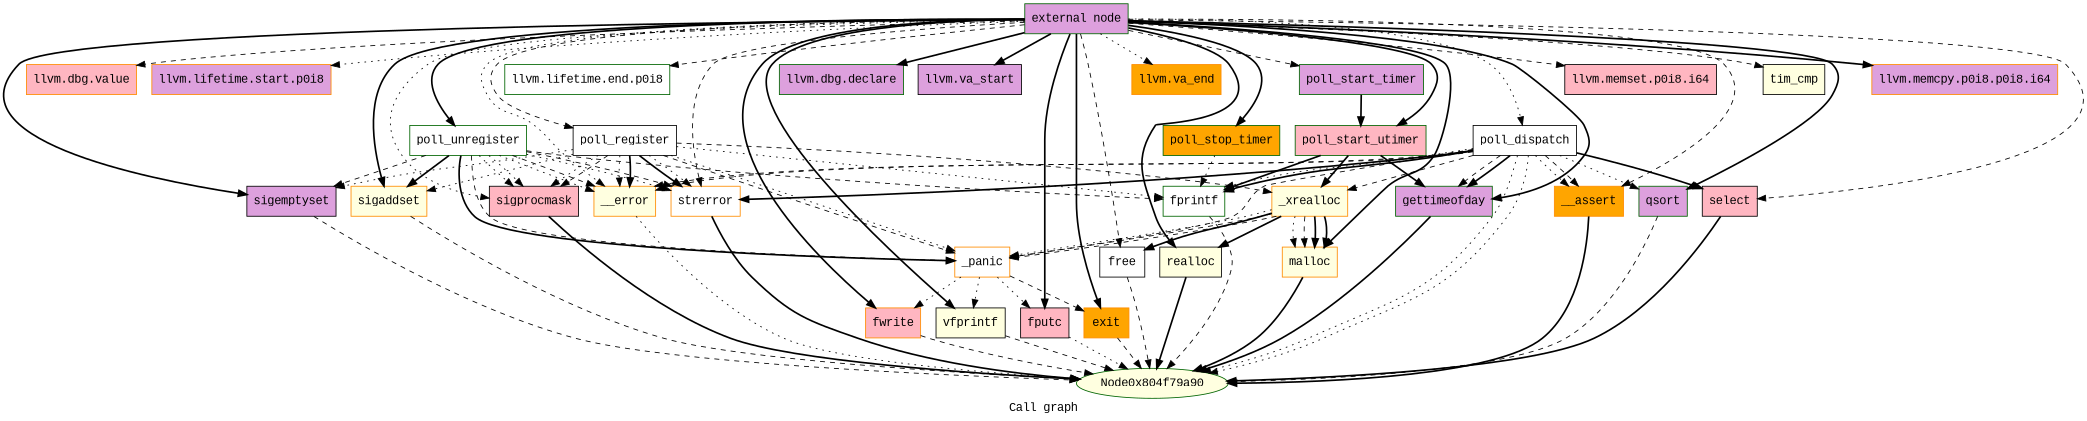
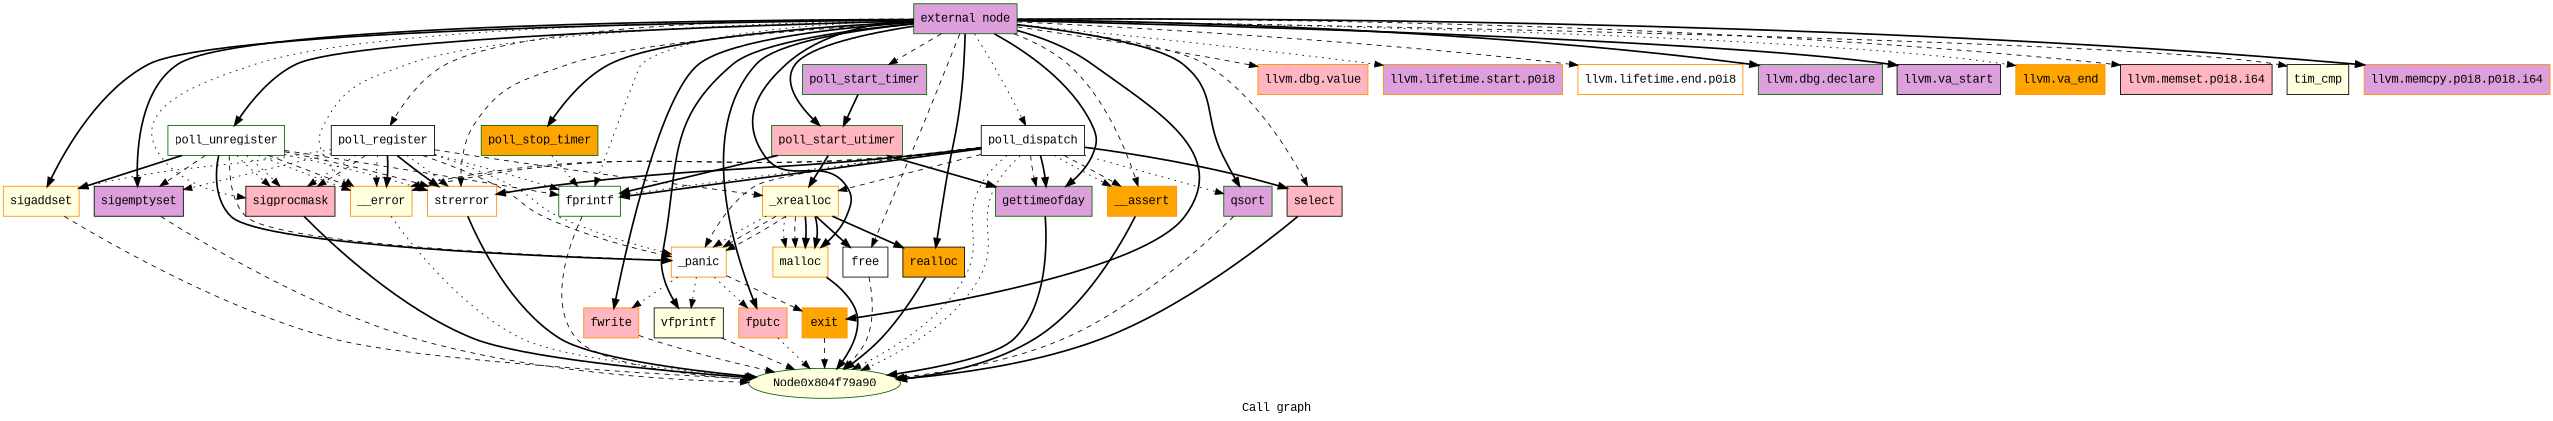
edge "external node" -> "fprintf": added
node "llvm.lifetime.end.p0i8": color darkgreen -> darkorange
node "realloc": fillcolor lightyellow -> orange
node "fputc": color black -> darkorange
